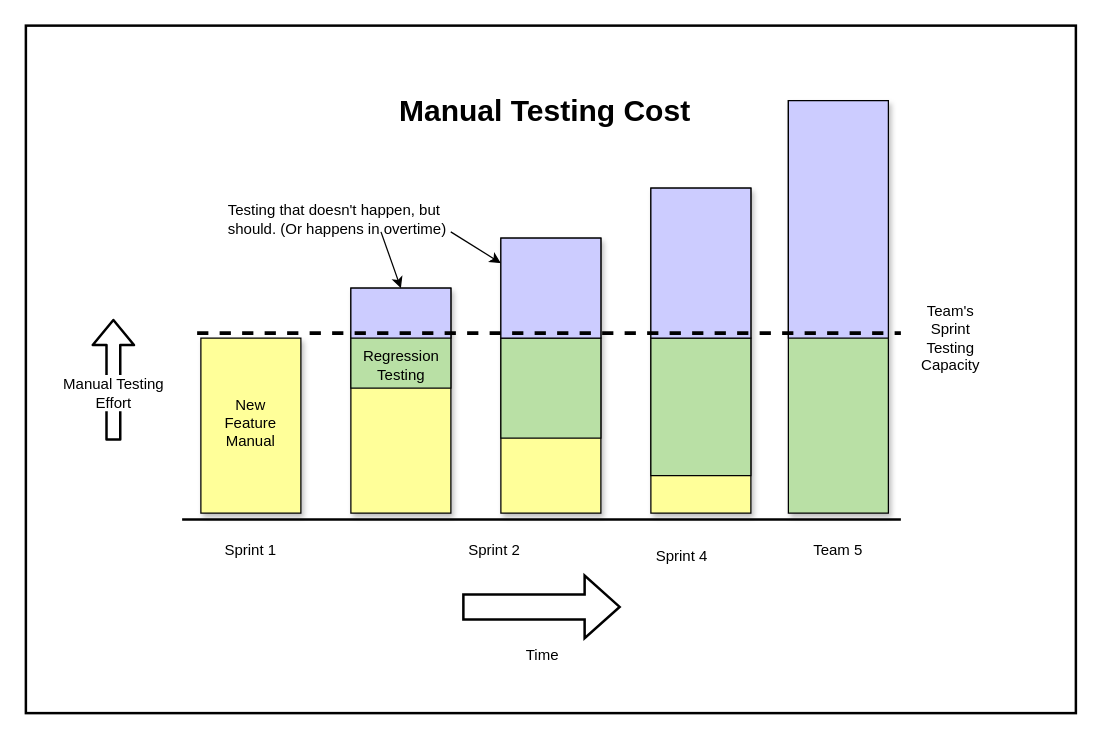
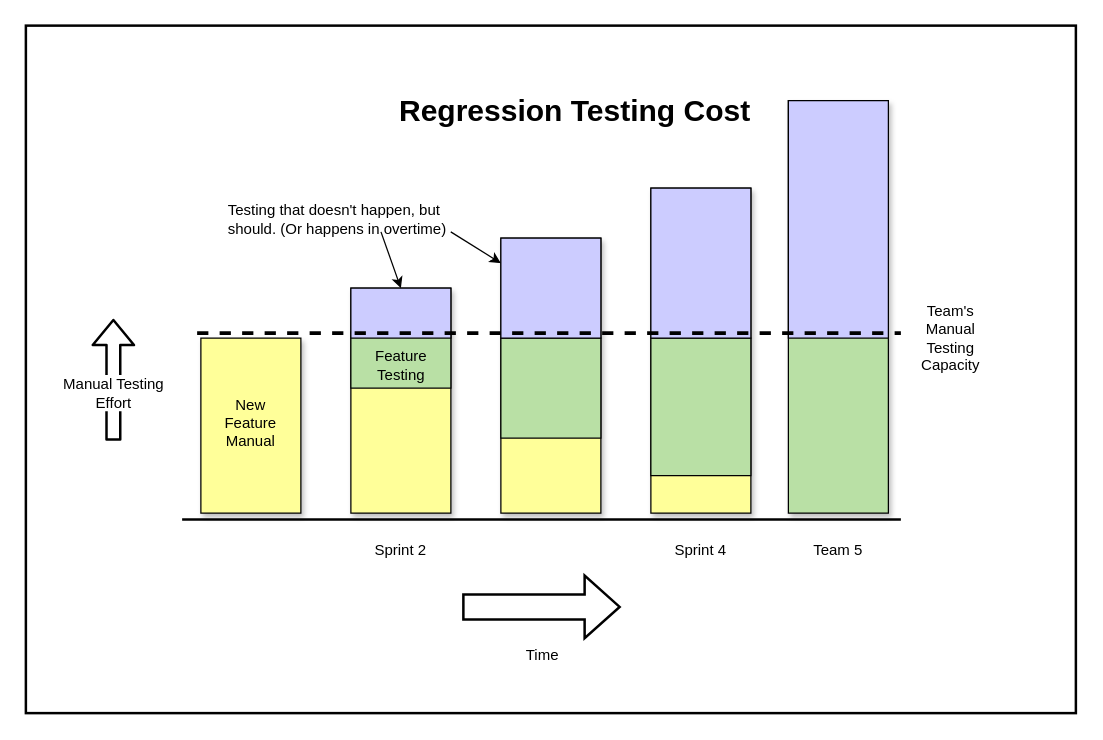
node "Manual Testing Cost": label "Manual Testing Cost" -> "Regression Testing Cost"
node "Team's Sprint Testing Capacity": label "Team's Sprint Testing Capacity" -> "Team's Manual Testing Capacity"
node "Regression Testing": label "Regression Testing" -> "Feature Testing"
node "Sprint 1": removed
node "Sprint 2": moved (494, 551) -> (401, 551)
node "Sprint 4": moved (682, 557) -> (701, 551)
